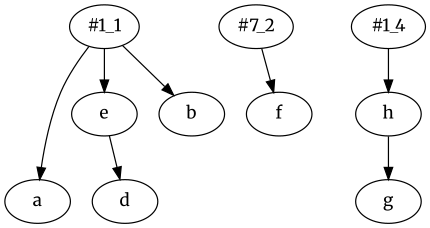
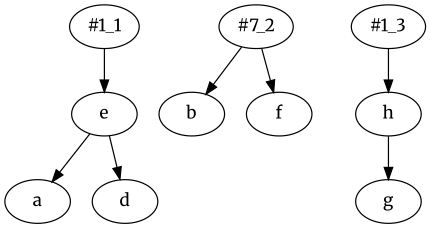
node "#1_4": label "#1_4" -> "#1_3"
edge "#1_1" -> "b": now "#7_2" -> "b"
edge "#1_1" -> "a": now "e" -> "a"
